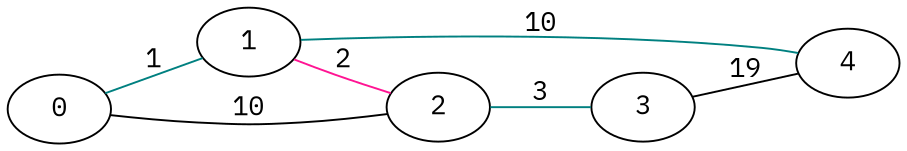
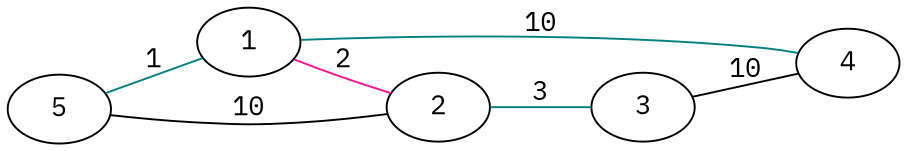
edge "4" -- "3": label "19" -> "10"
node "0": label "0" -> "5"
